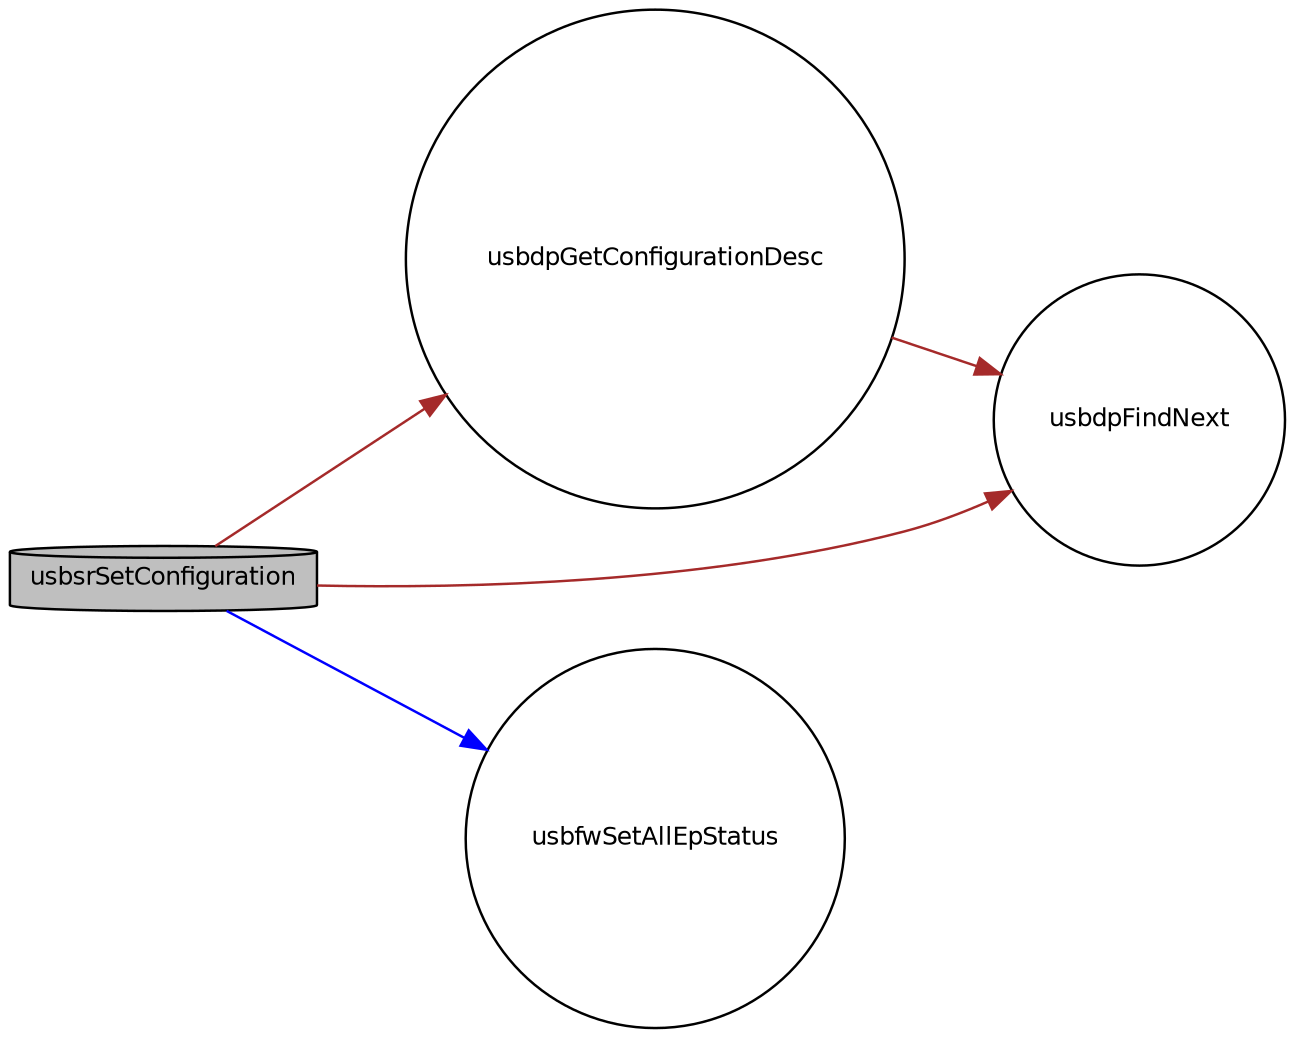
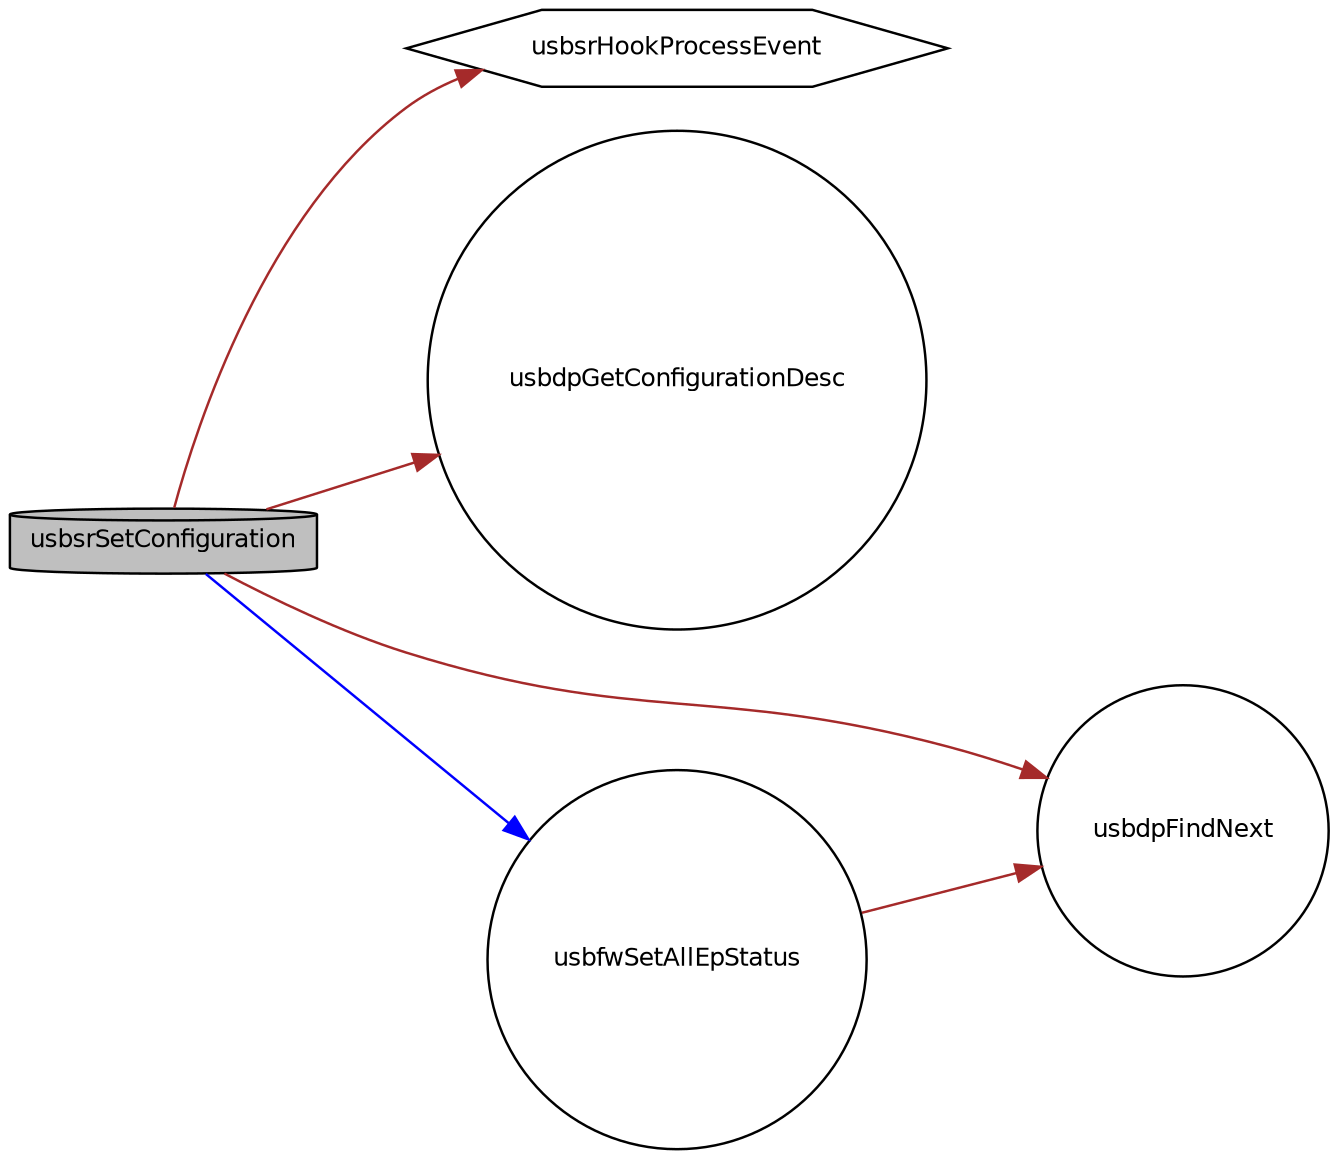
node "usbsrHookProcessEvent": added
edge "usbdpGetConfigurationDesc" -> "usbdpFindNext": now "usbfwSetAllEpStatus" -> "usbdpFindNext"
